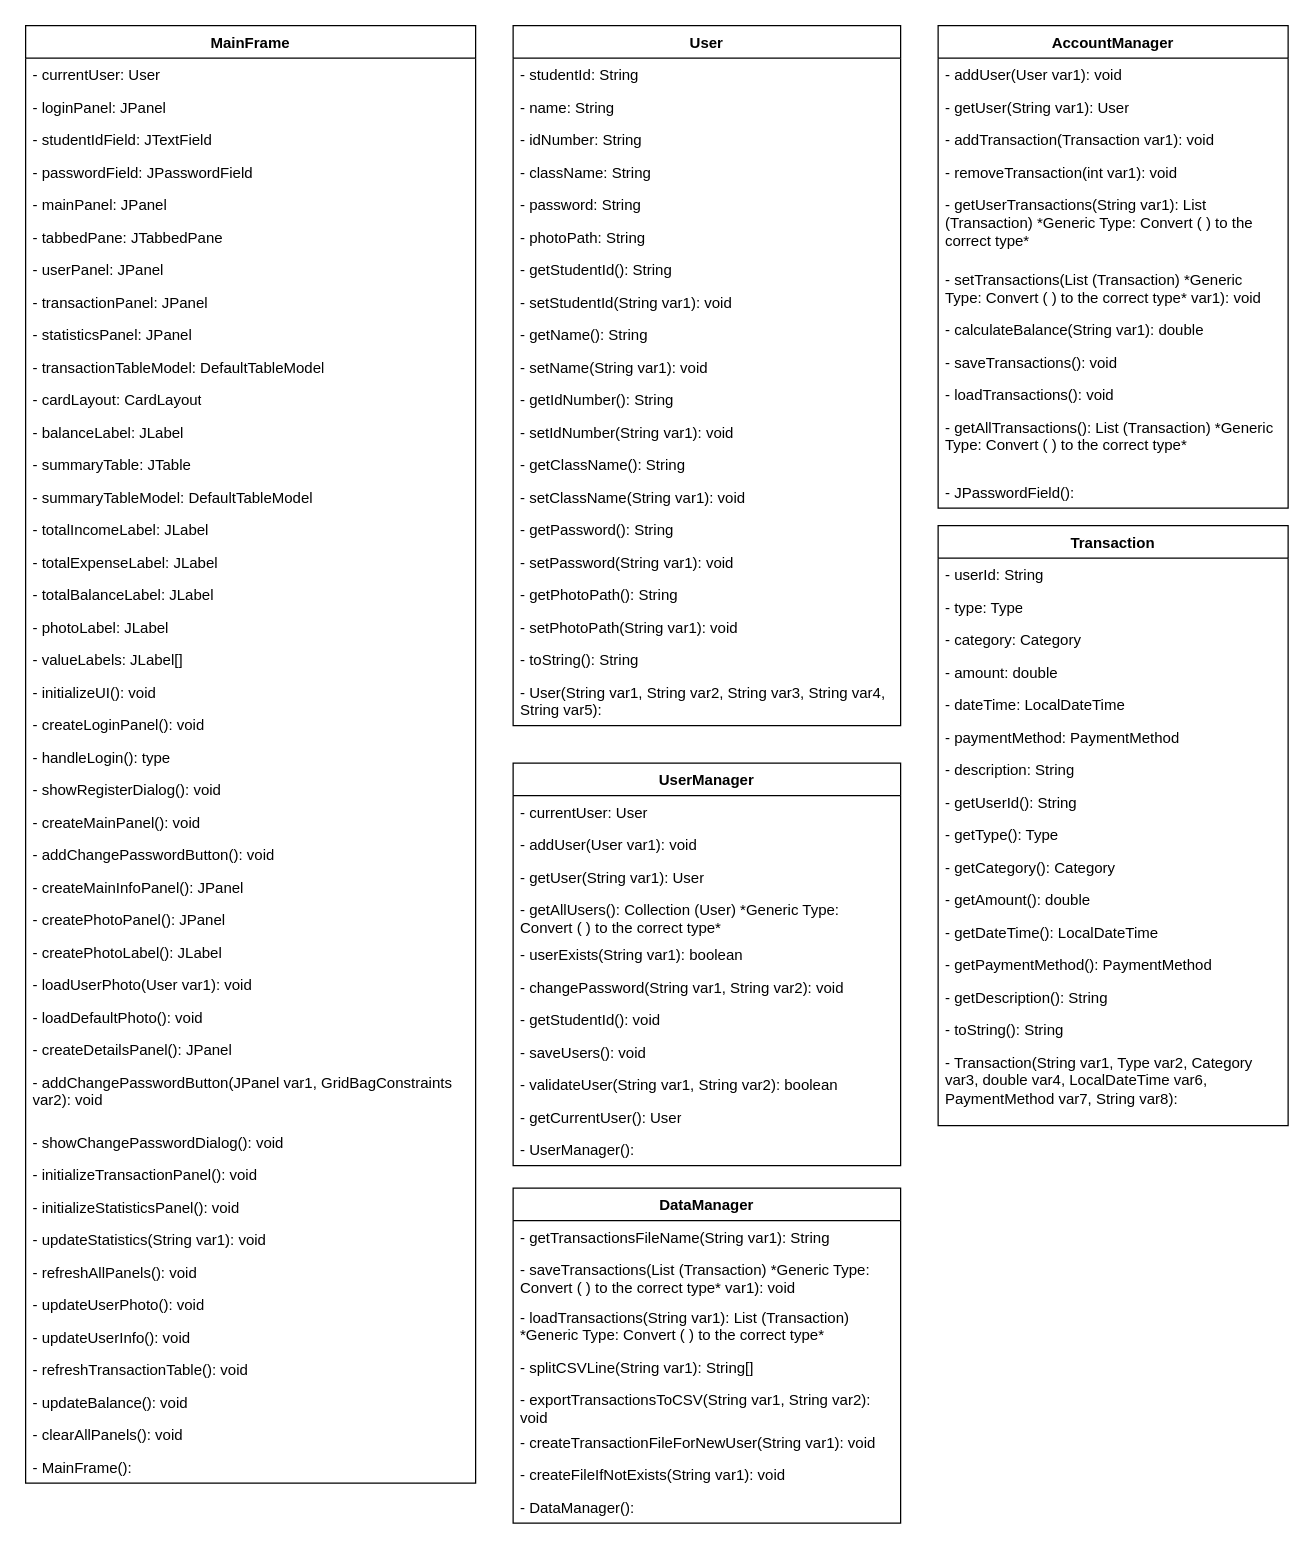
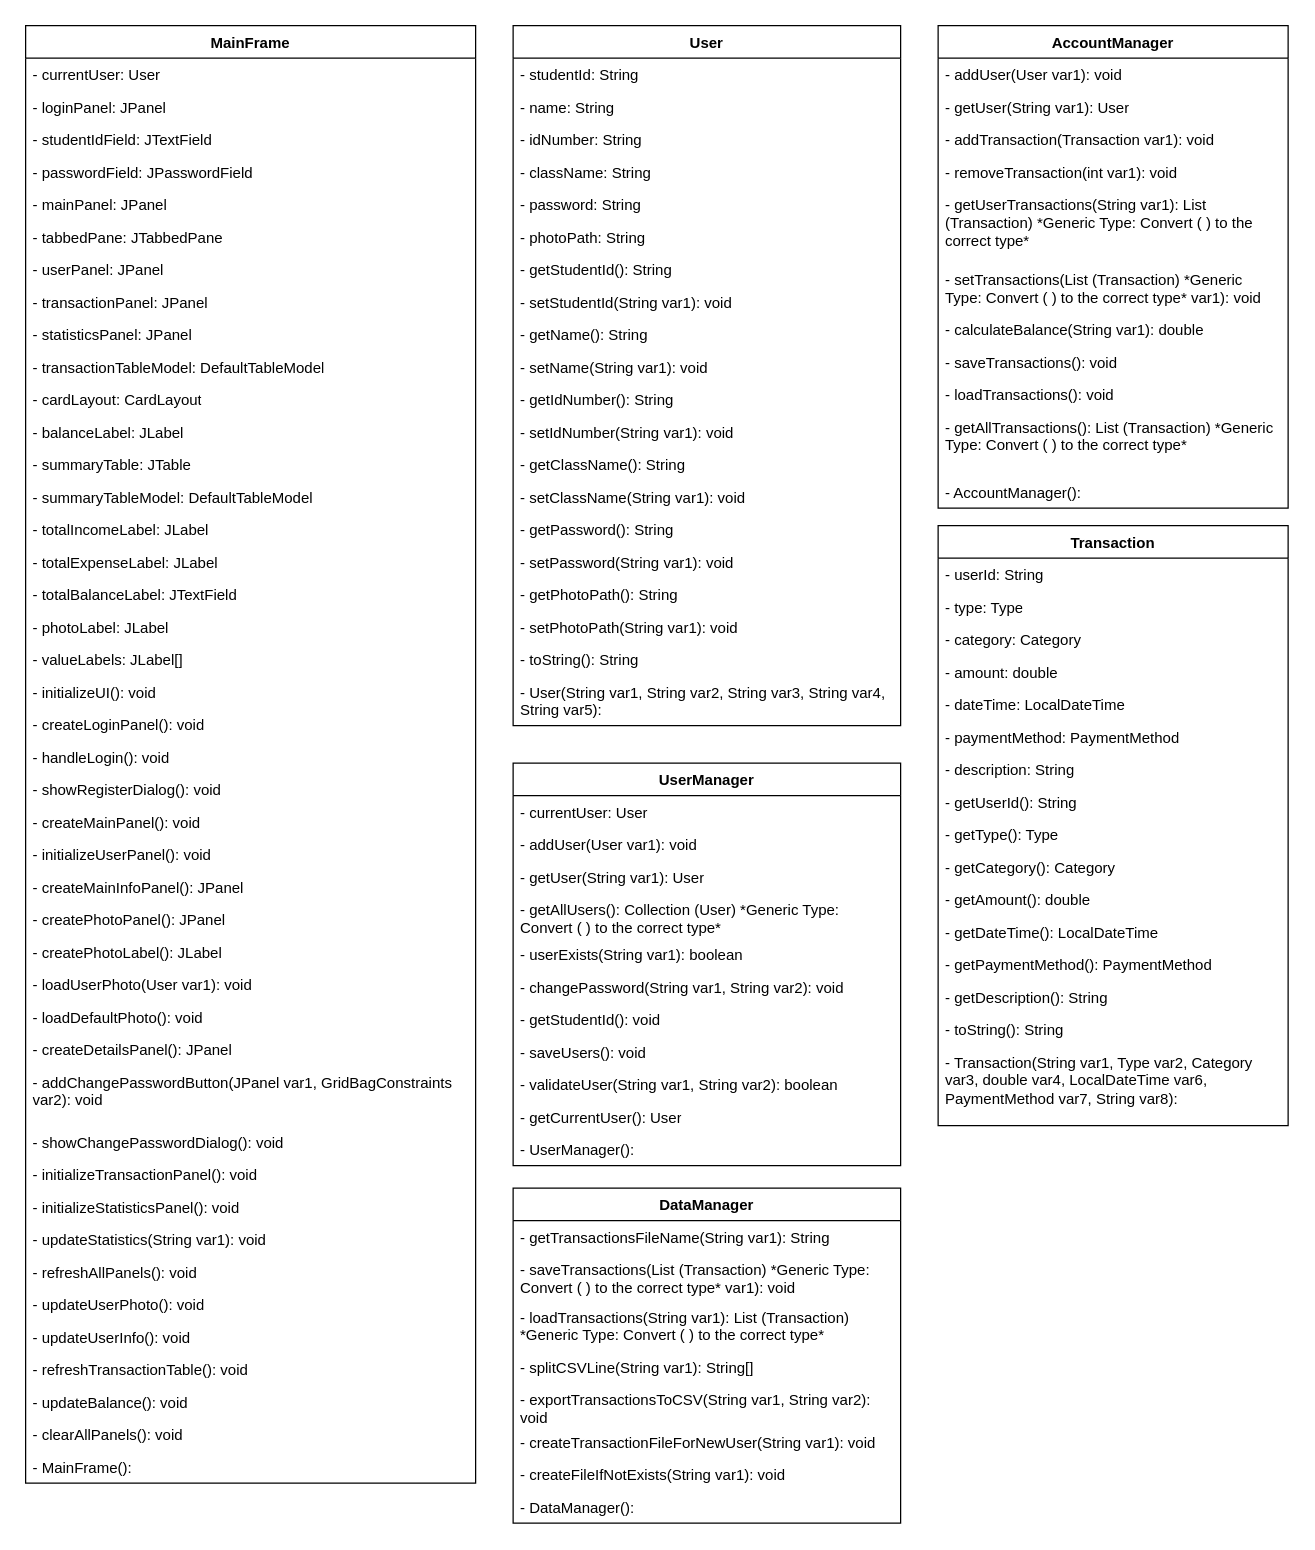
node "- JPasswordField():": label "- JPasswordField():" -> "- AccountManager():"
node "- totalBalanceLabel: JLabel": label "- totalBalanceLabel: JLabel" -> "- totalBalanceLabel: JTextField"
node "- handleLogin(): type": label "- handleLogin(): type" -> "- handleLogin(): void"
node "- addChangePasswordButton(): void": label "- addChangePasswordButton(): void" -> "- initializeUserPanel(): void"
